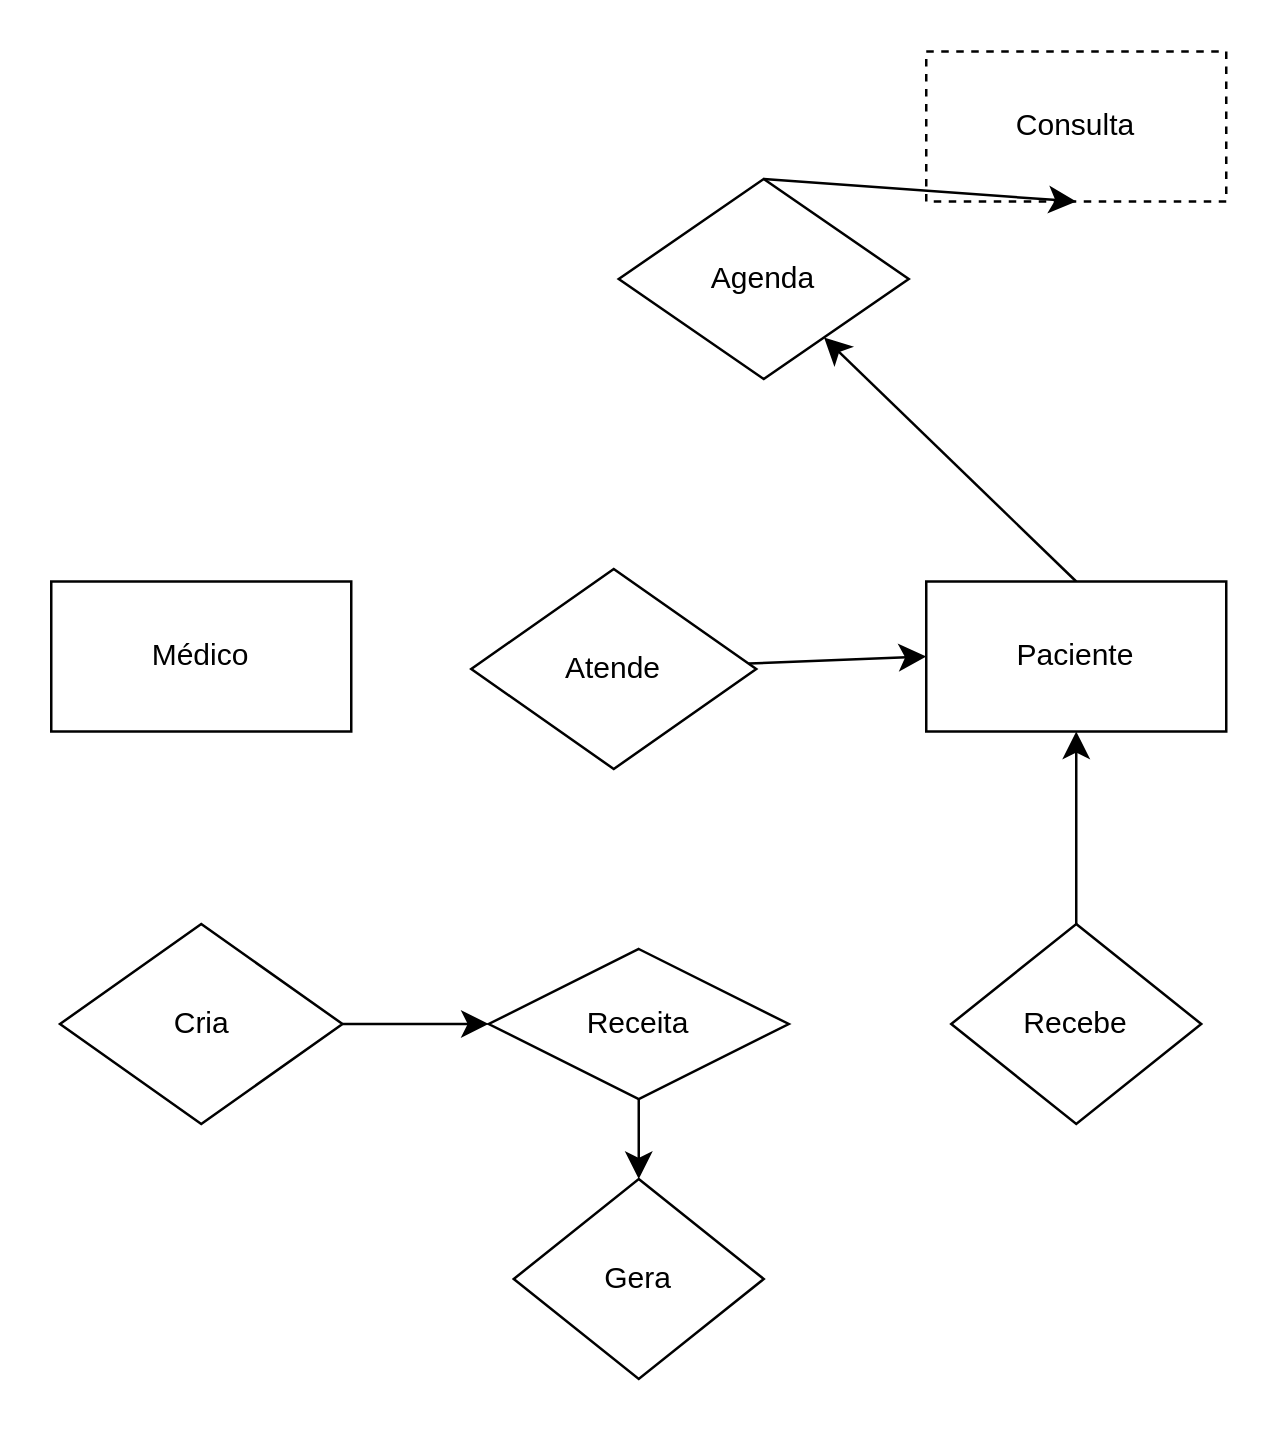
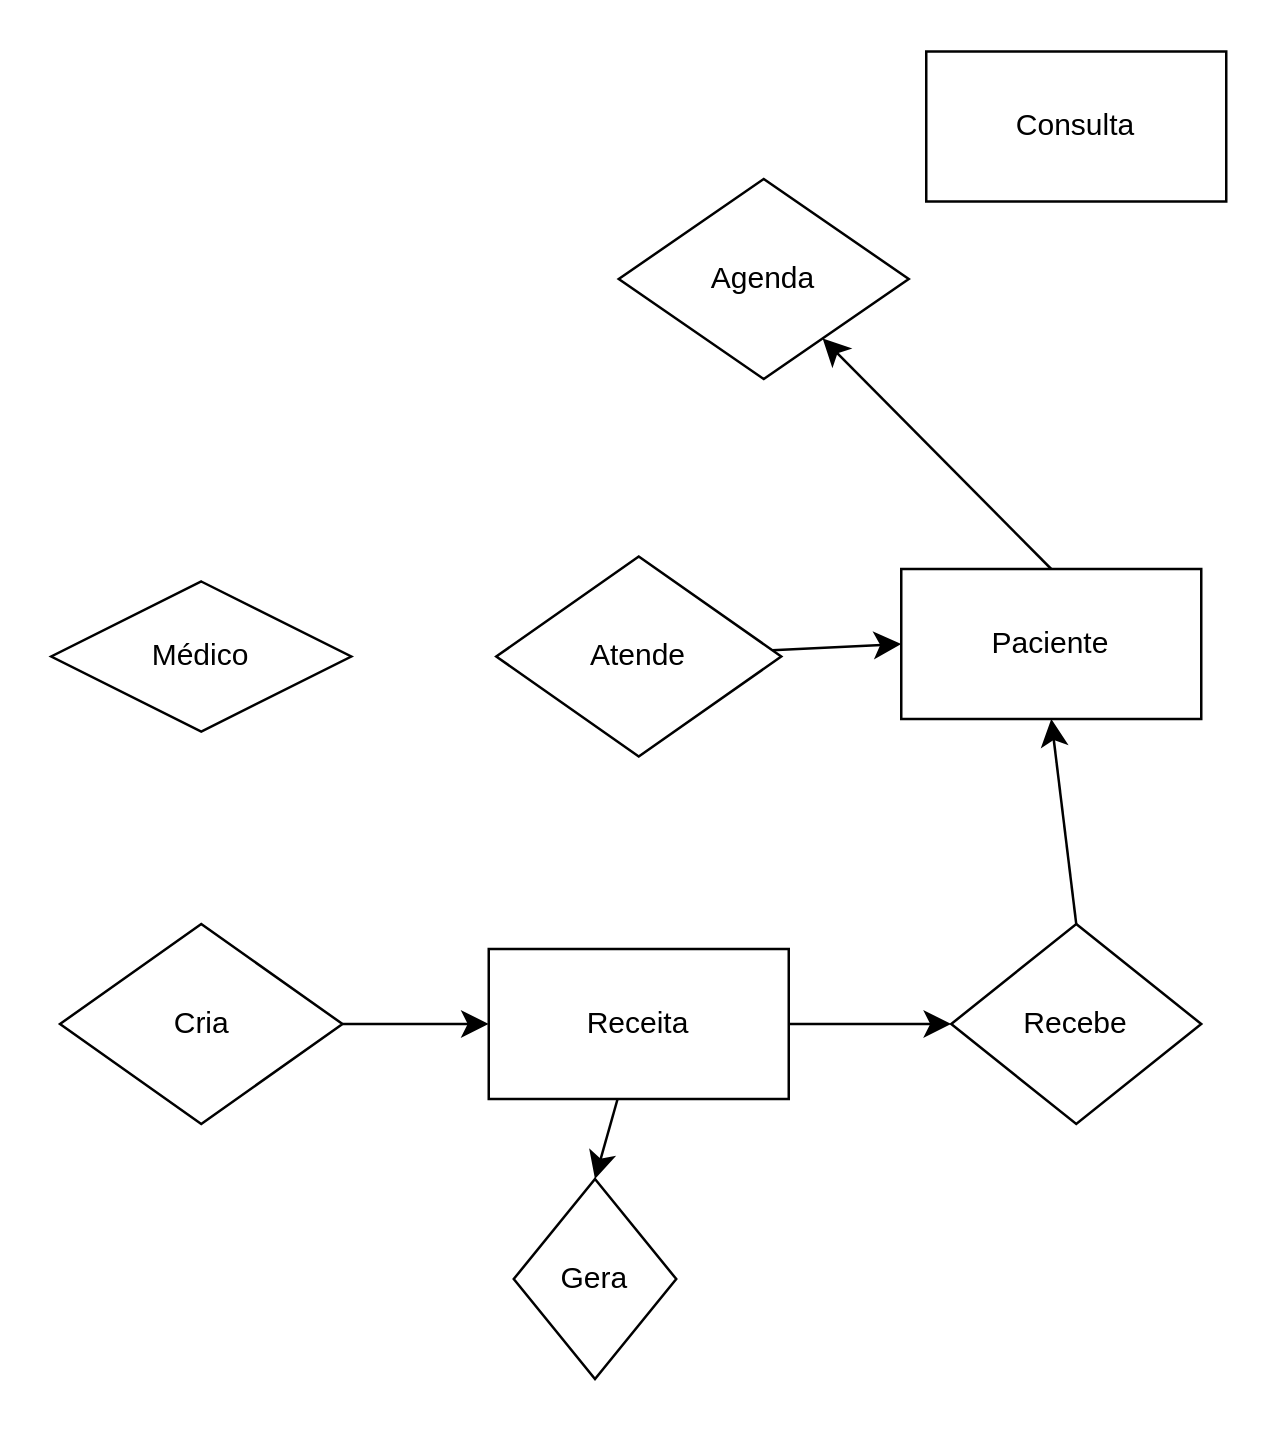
node "Consulta": style dashed -> solid
edge "Agenda" -> "Consulta": removed
node "Médico": shape rectangle -> diamond
node "Paciente": moved (1076, 656) -> (1051, 644)
node "Atende": moved (614, 669) -> (639, 656)
node "Receita": shape diamond -> rectangle
edge "Receita" -> "Recebe": added
node "Gera": size 250x200 -> 163x200
